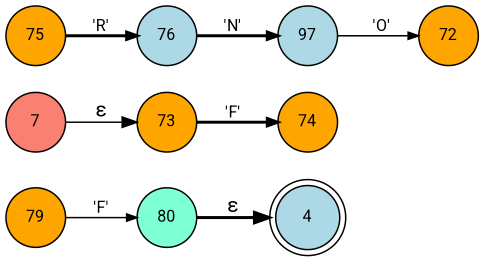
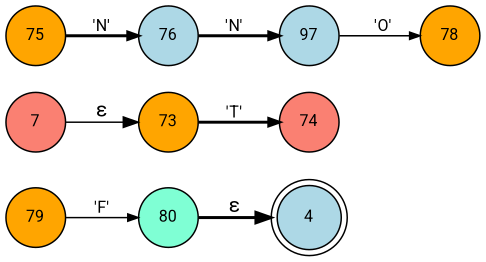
edge "75" -> "76": label "'R'" -> "'N'"
node "72": label "72" -> "78"
edge "73" -> "74": label "'F'" -> "'T'"
node "74": fillcolor orange -> salmon
